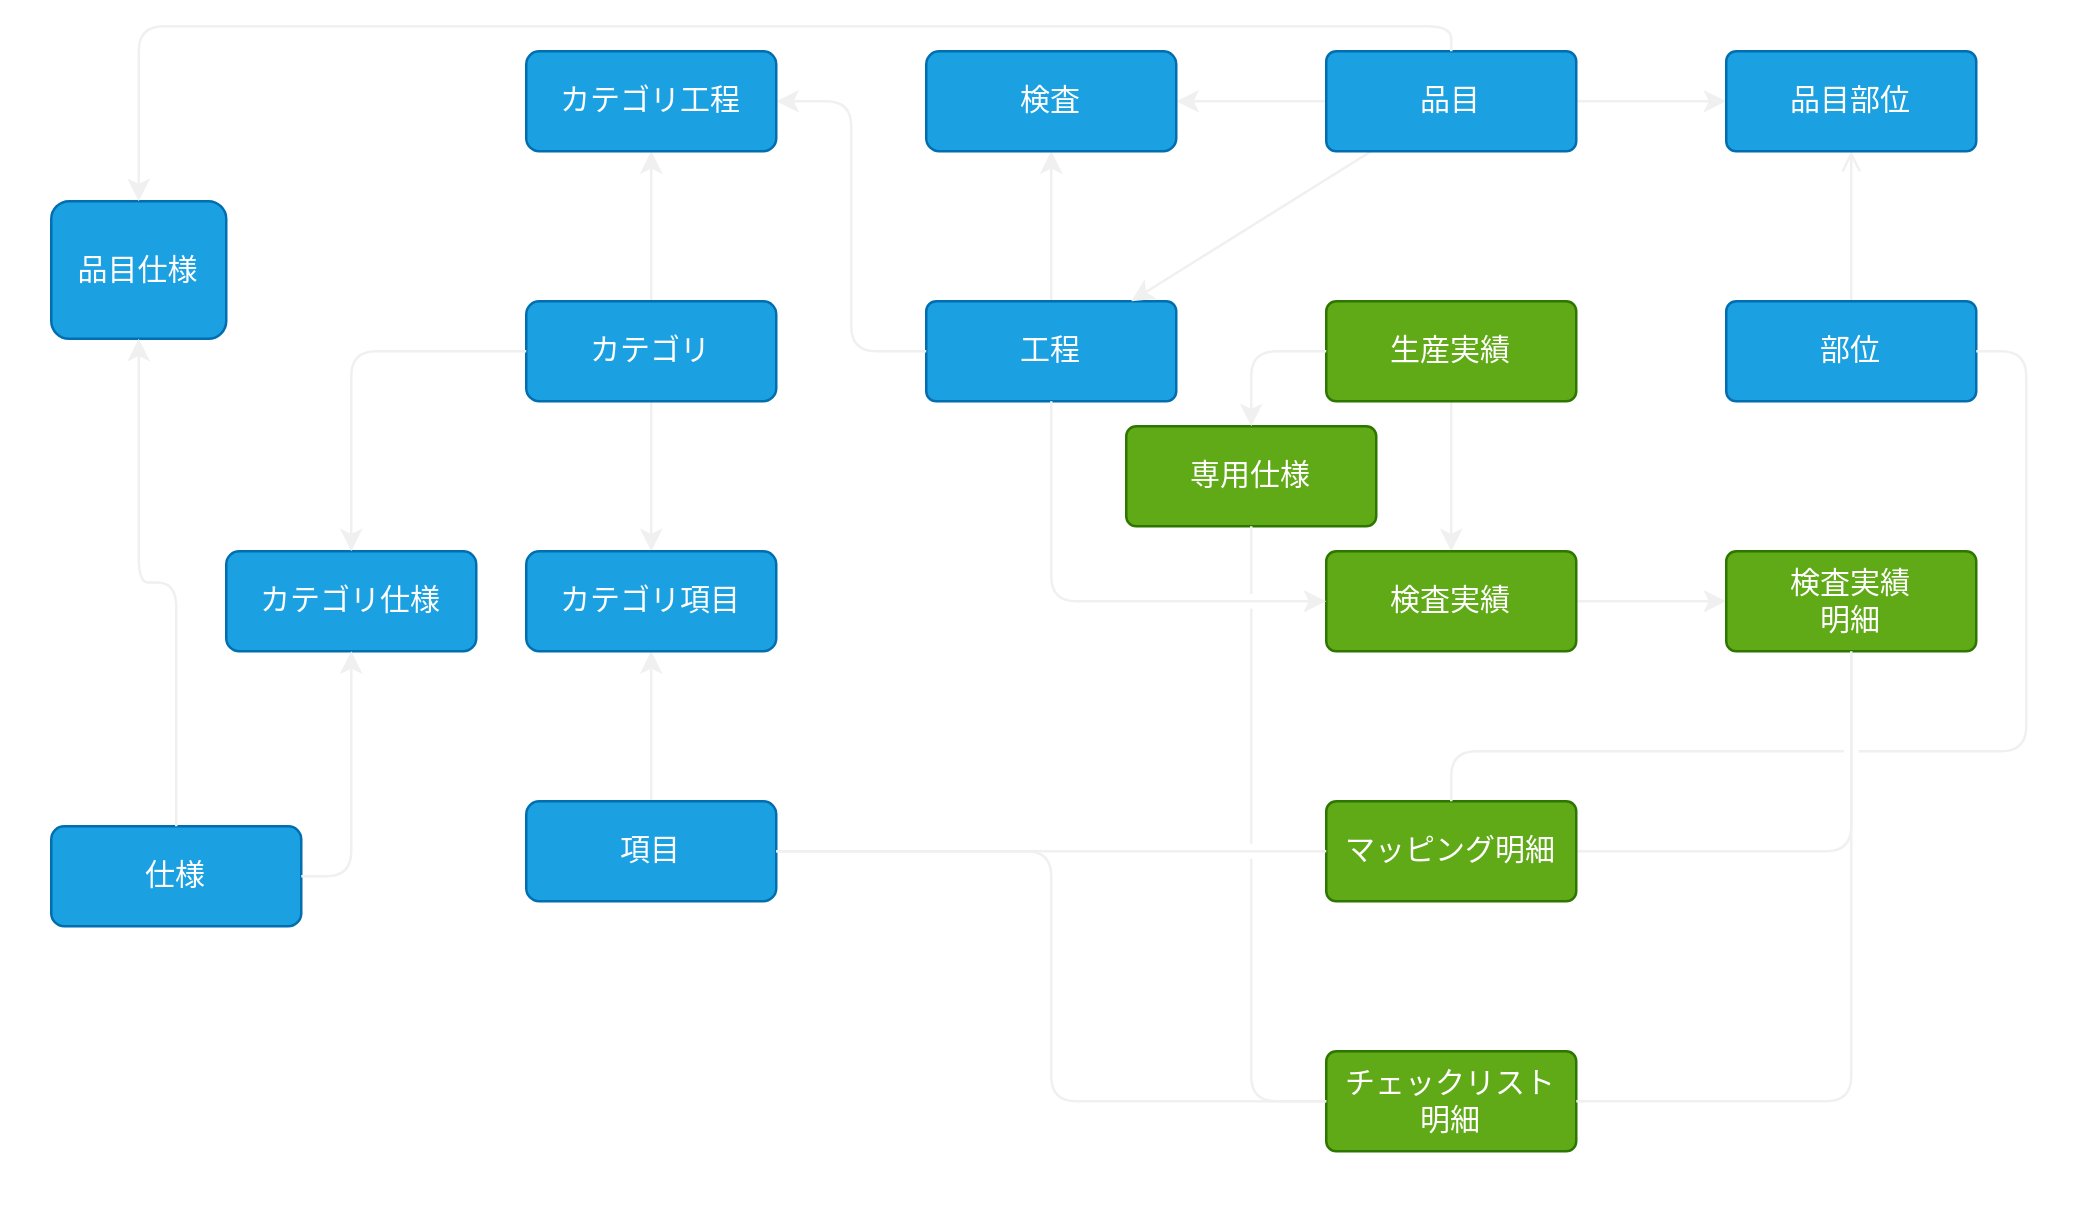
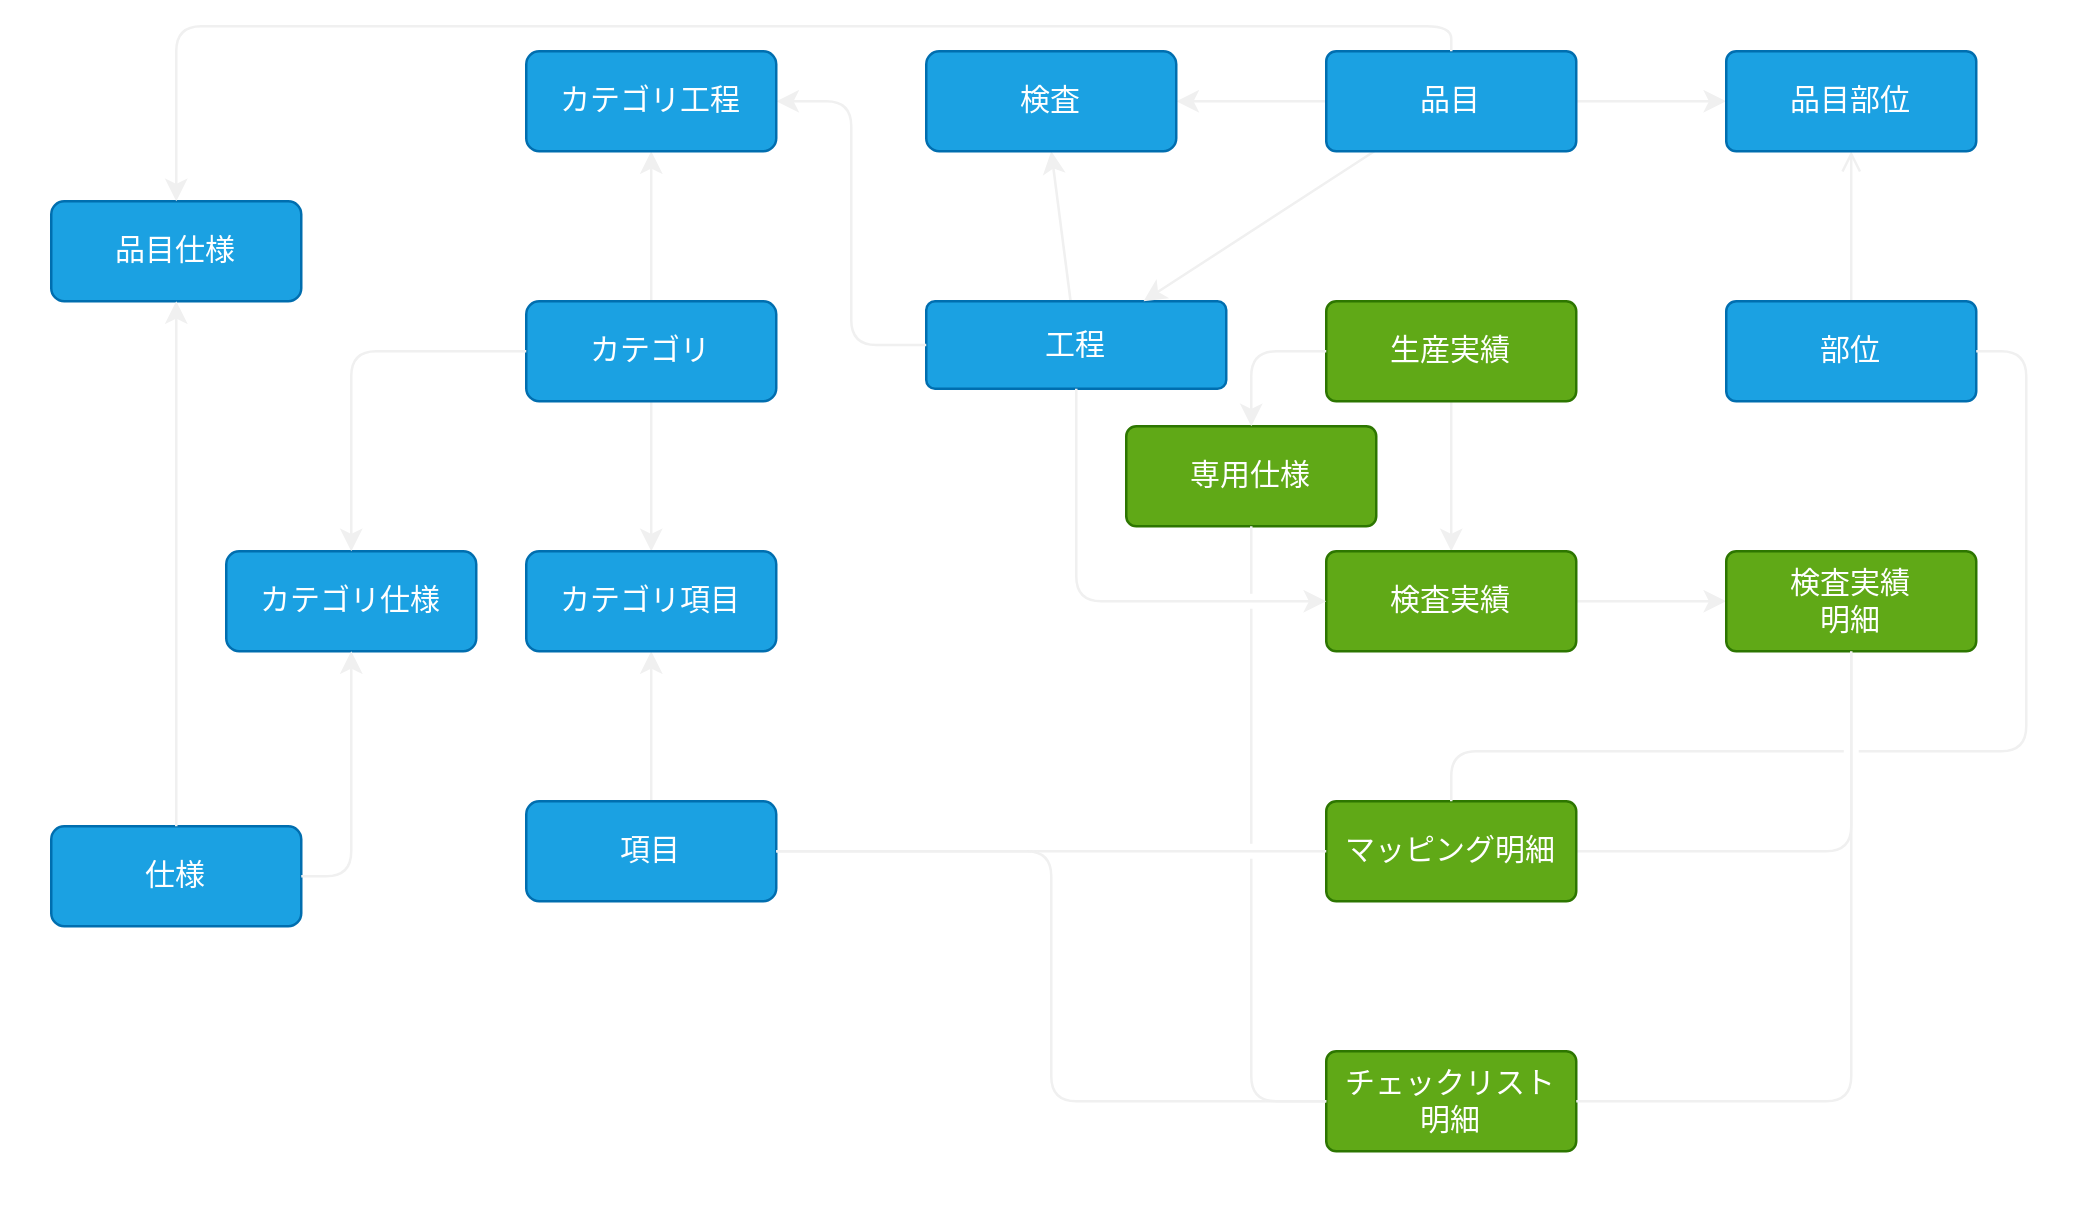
node "品目仕様": size 175x138 -> 250x100
node "工程": size 250x100 -> 300x88
